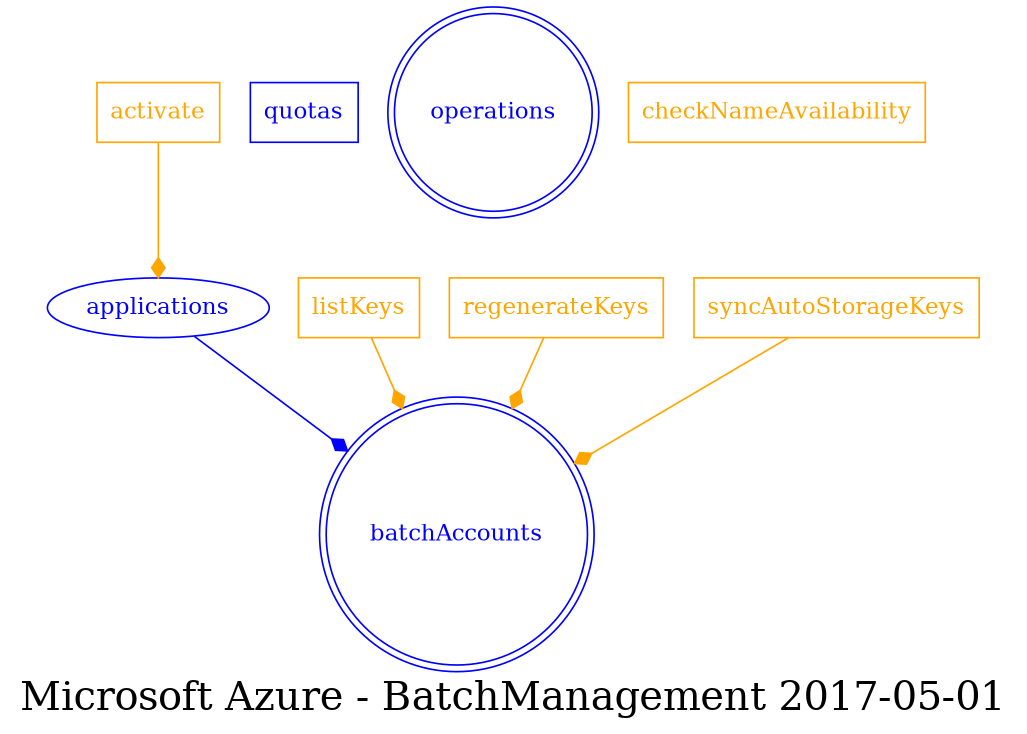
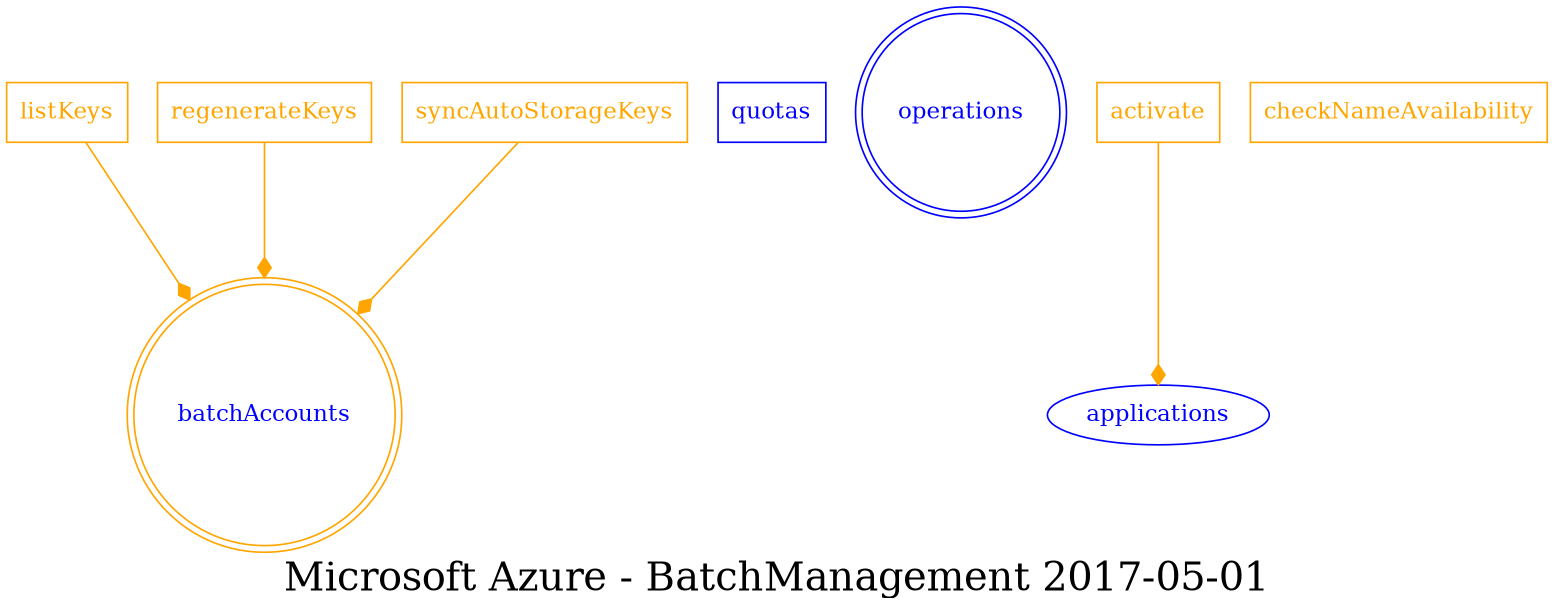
edge "applications" -> "batchAccounts": removed
node "batchAccounts": color blue -> orange
